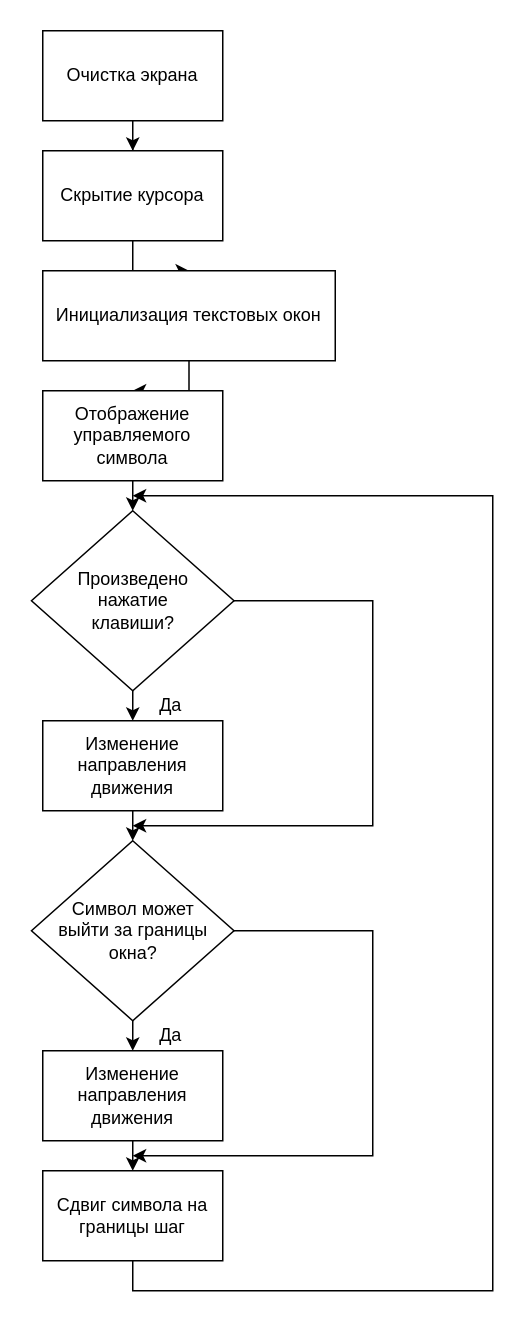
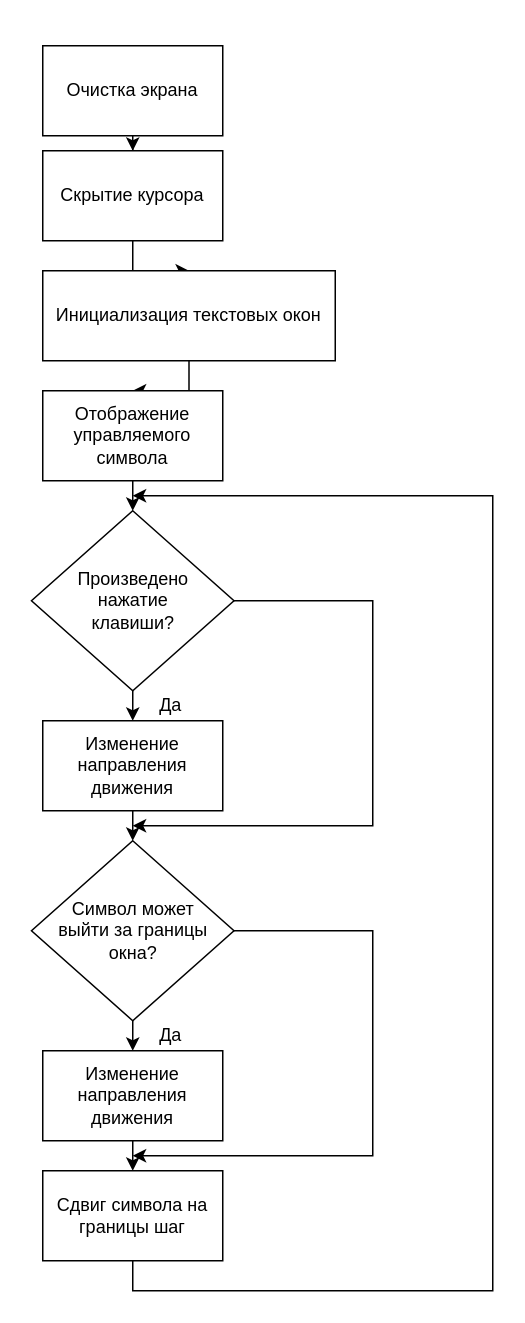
node "Очистка экрана": moved (133, 76) -> (133, 91)
